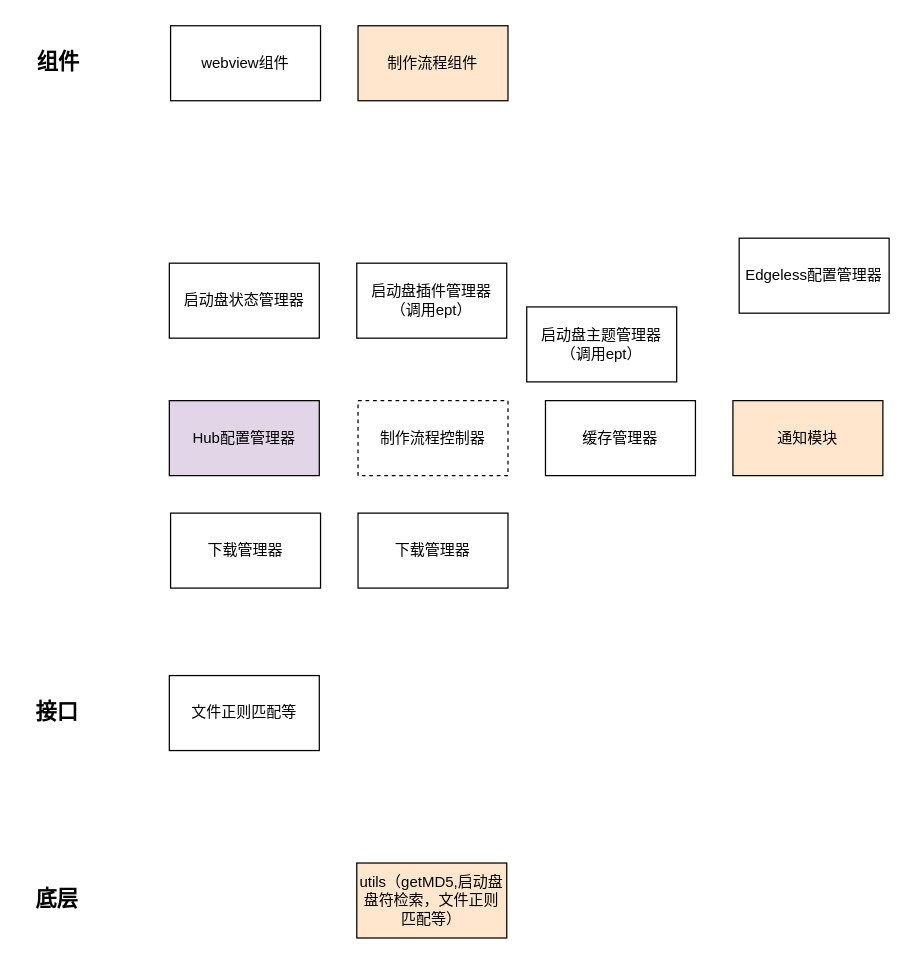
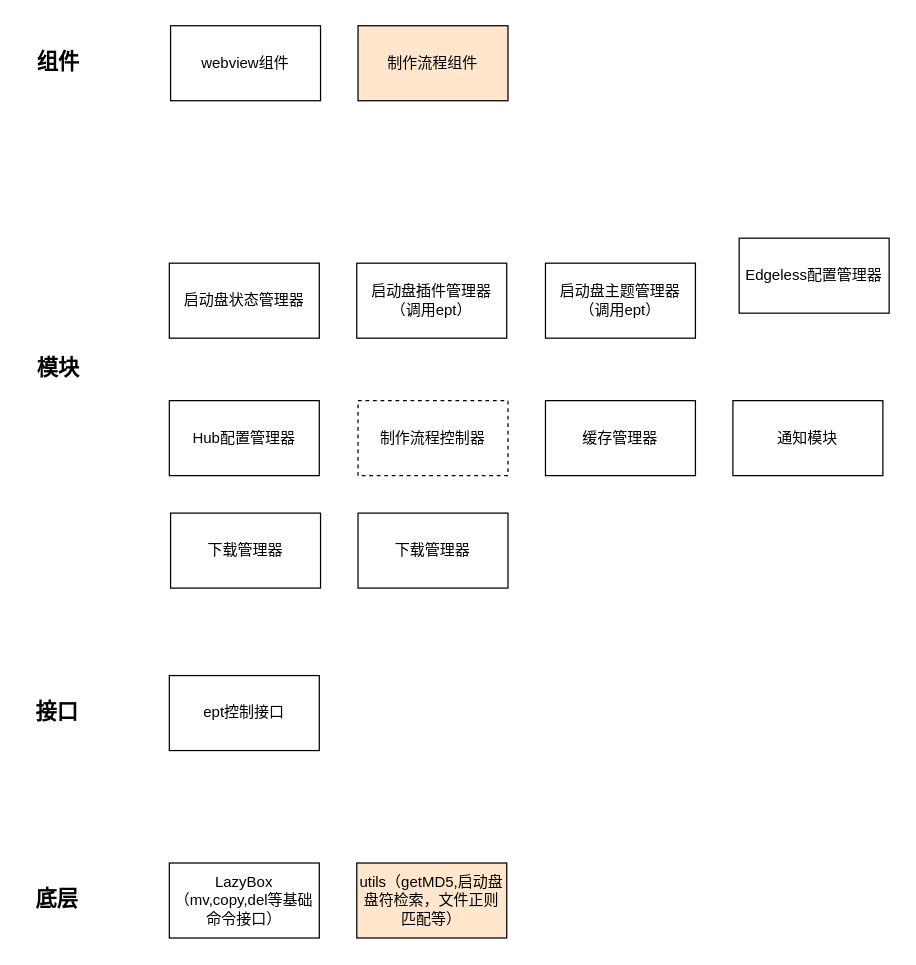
node "启动盘主题管理器 （调用ept）": moved (602, 344) -> (621, 301)
node "模块": added
node "Hub配置管理器": fillcolor #e1d5e7 -> #ffffff
node "通知模块": fillcolor #ffe6cc -> #ffffff
node "文件正则匹配等": label "文件正则匹配等" -> "ept控制接口"
node "LazyBox（mv,copy,del等基础命令接口）": added
